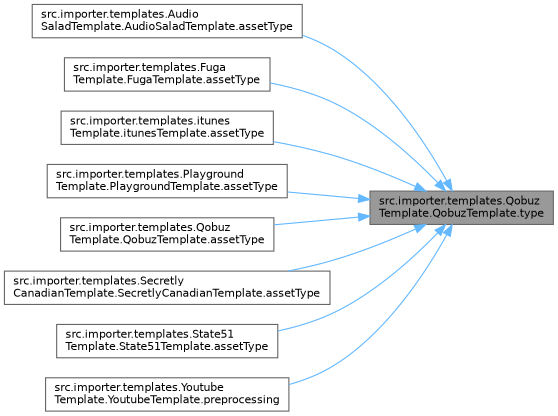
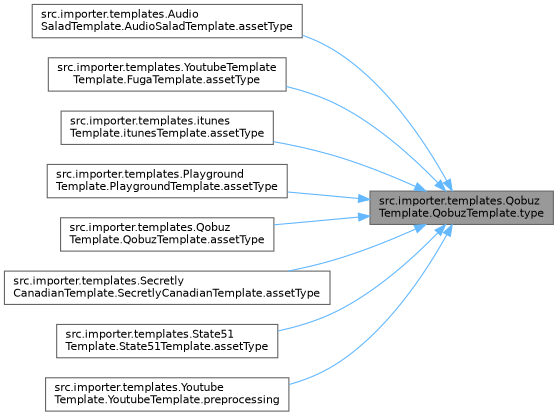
node "src.importer.templates.Fuga Template.FugaTemplate.assetType": label "src.importer.templates.Fuga Template.FugaTemplate.assetType" -> "src.importer.templates.YoutubeTemplate Template.FugaTemplate.assetType"
